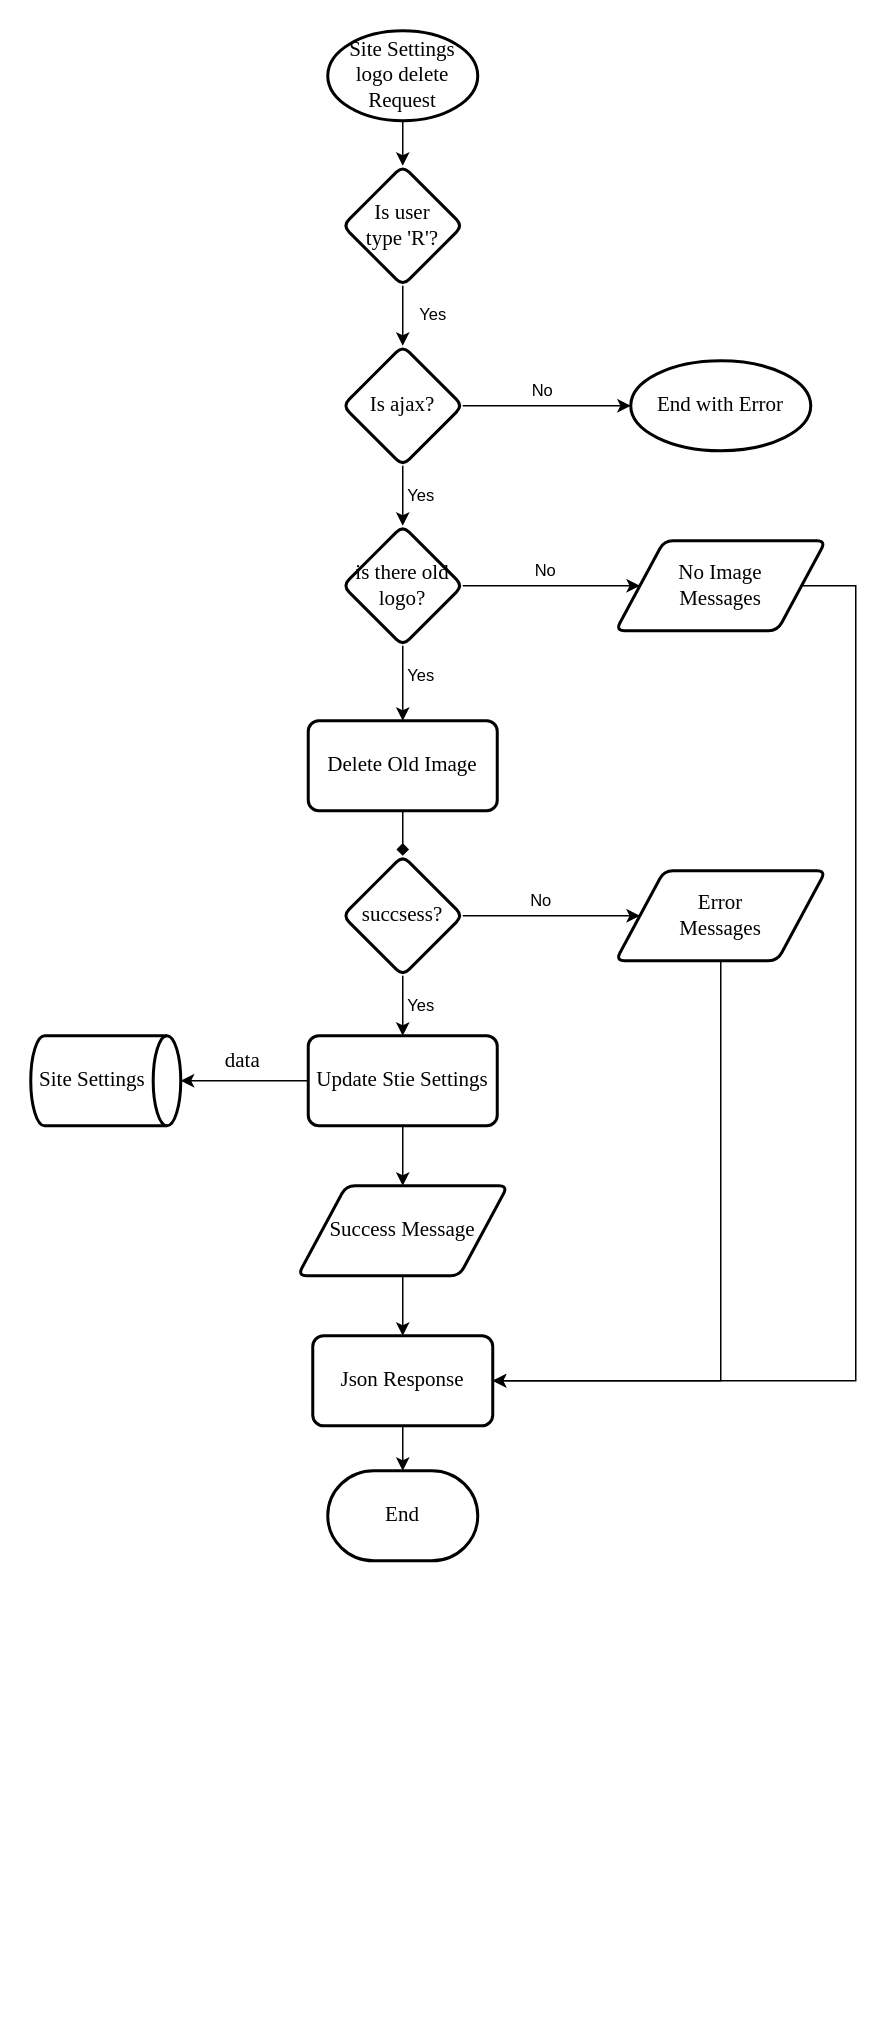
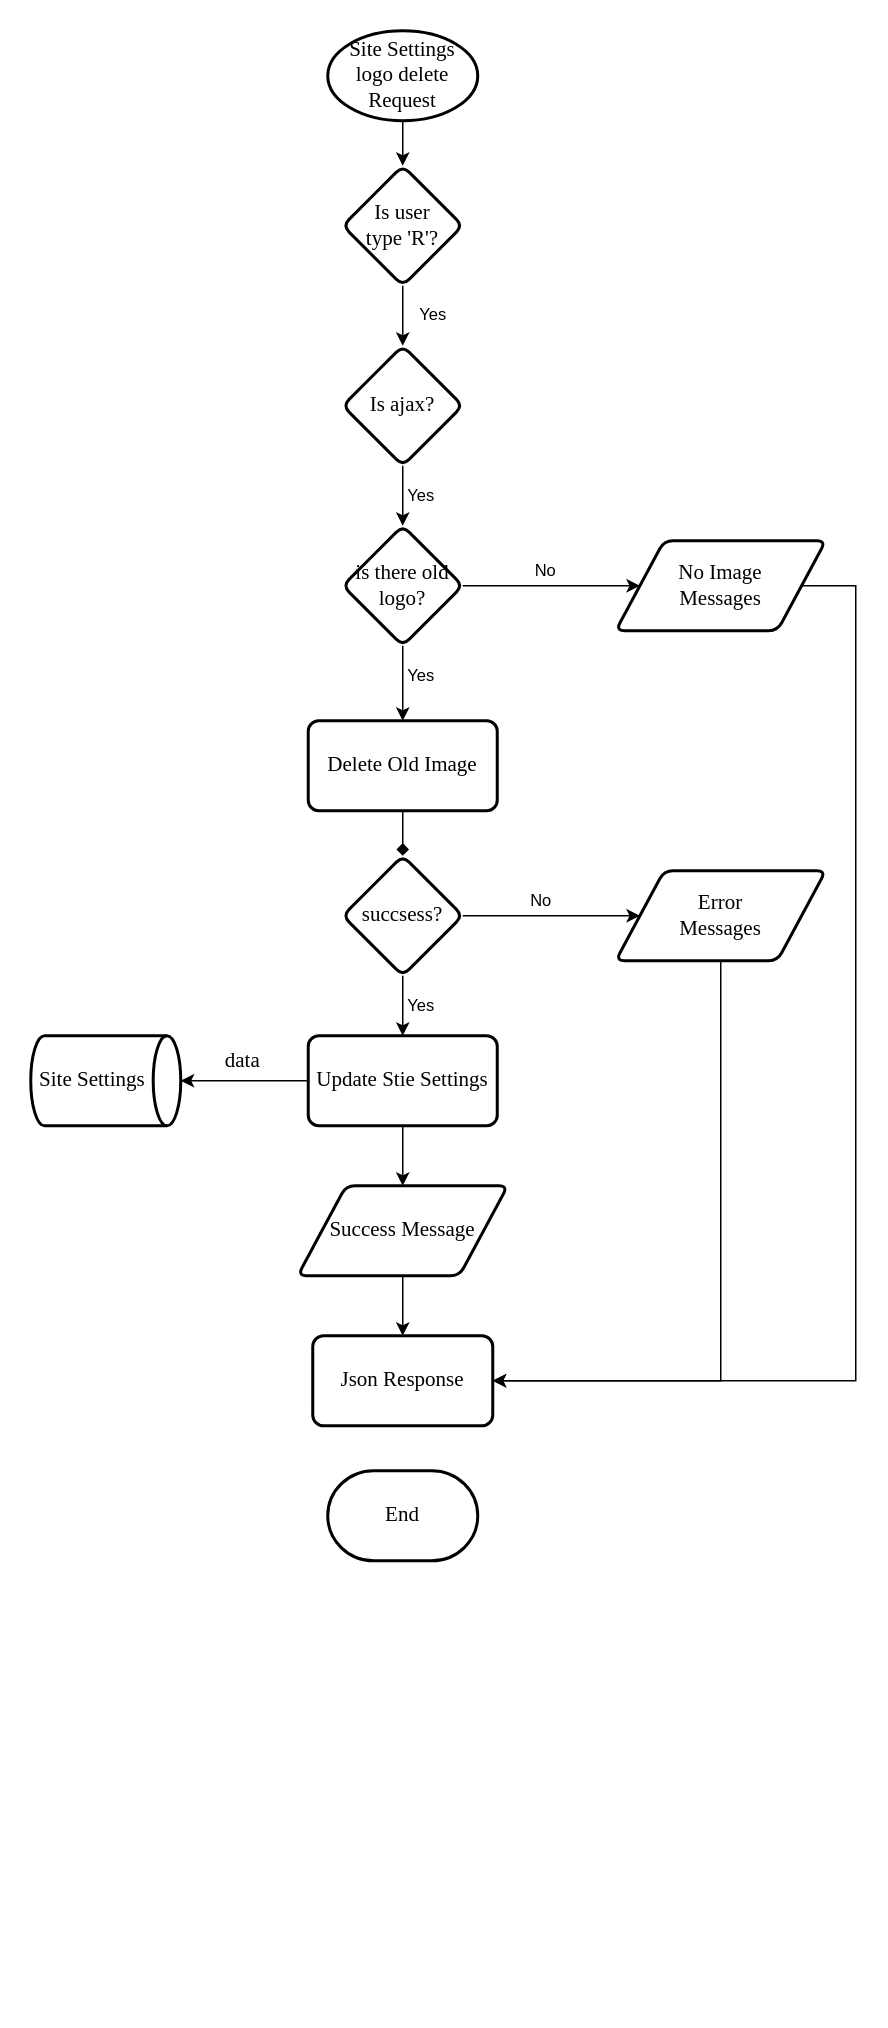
edge "Is ajax?" -> "End with Error": removed, label "No"
node "End with Error": removed
edge "Json Response" -> "End": removed
